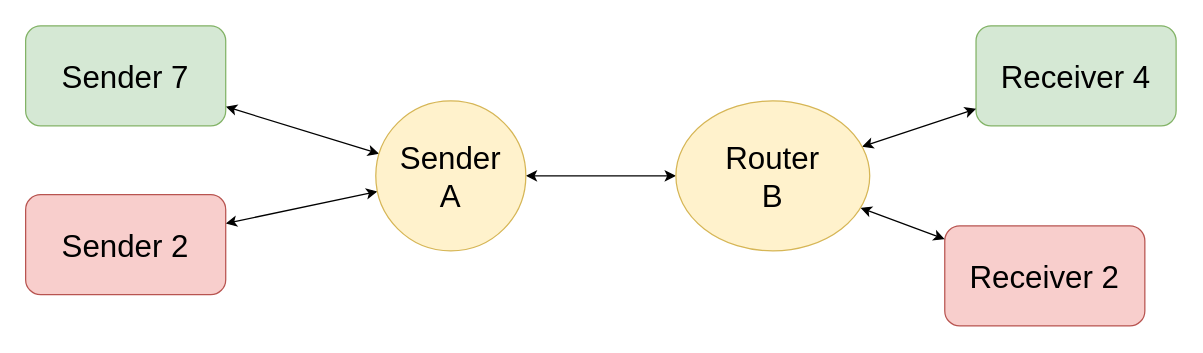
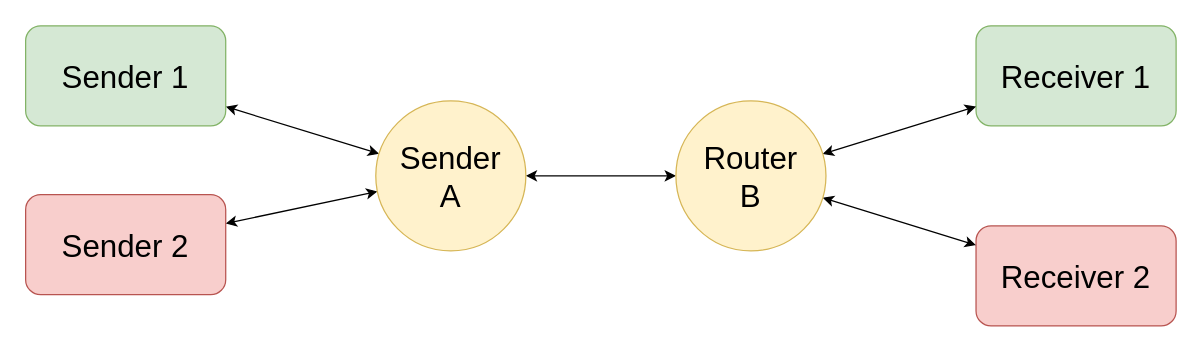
node "Sender 7": label "Sender 7" -> "Sender 1"
node "Receiver 4": label "Receiver 4" -> "Receiver 1"
node "Router B": size 194x150 -> 150x150
node "Receiver 2": moved (1044, 276) -> (1076, 276)
